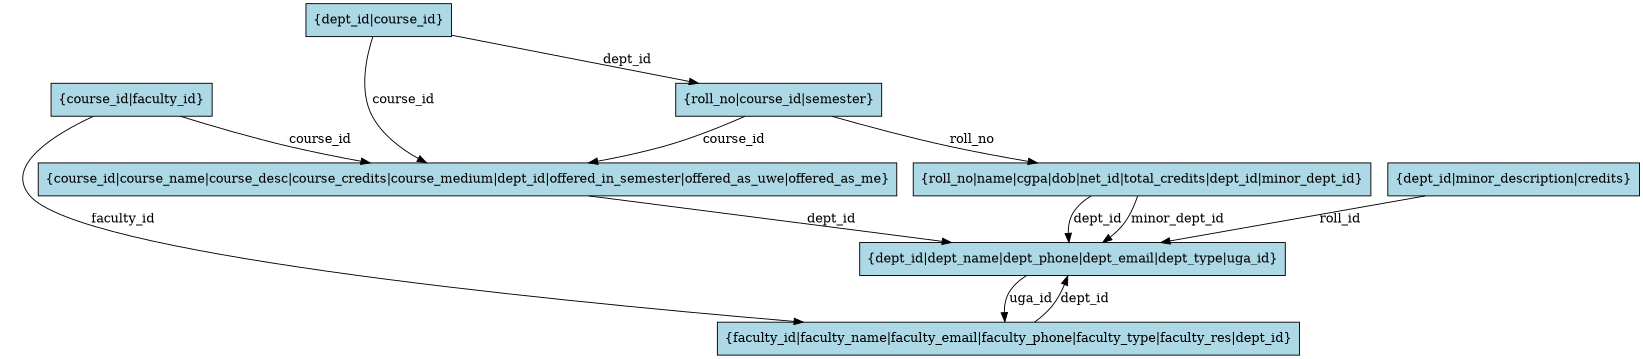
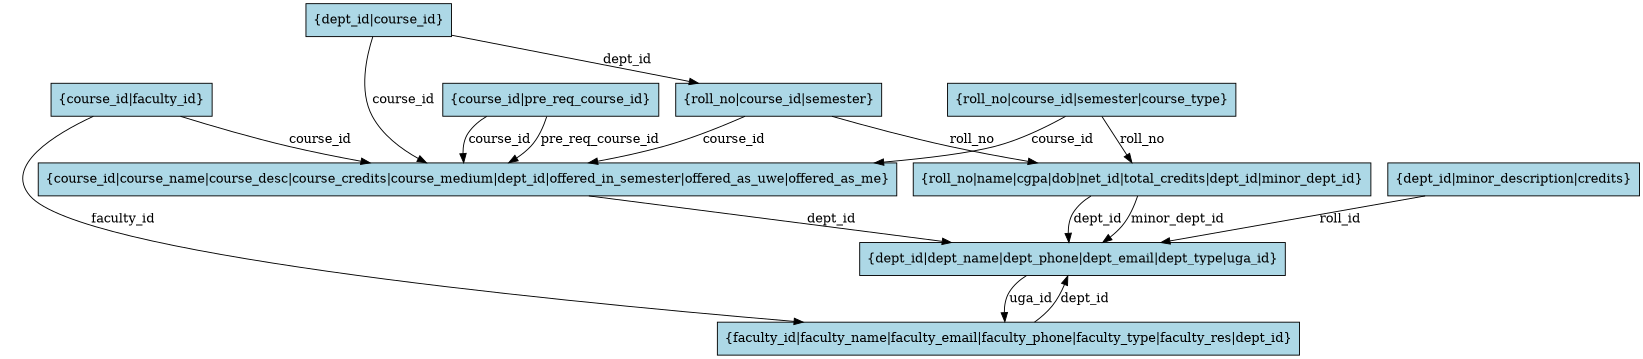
node "{course_id|pre_req_course_id}": added
node "{roll_no|course_id|semester|course_type}": added
